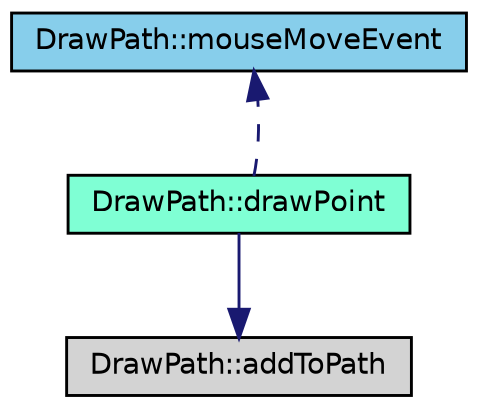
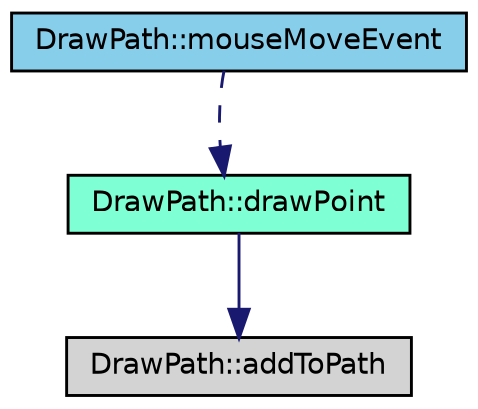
edge "DrawPath::drawPoint" -> "DrawPath::mouseMoveEvent": reversed
